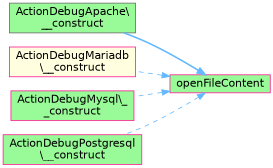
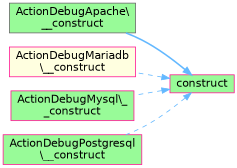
node "openFileContent": label "openFileContent" -> "construct"
